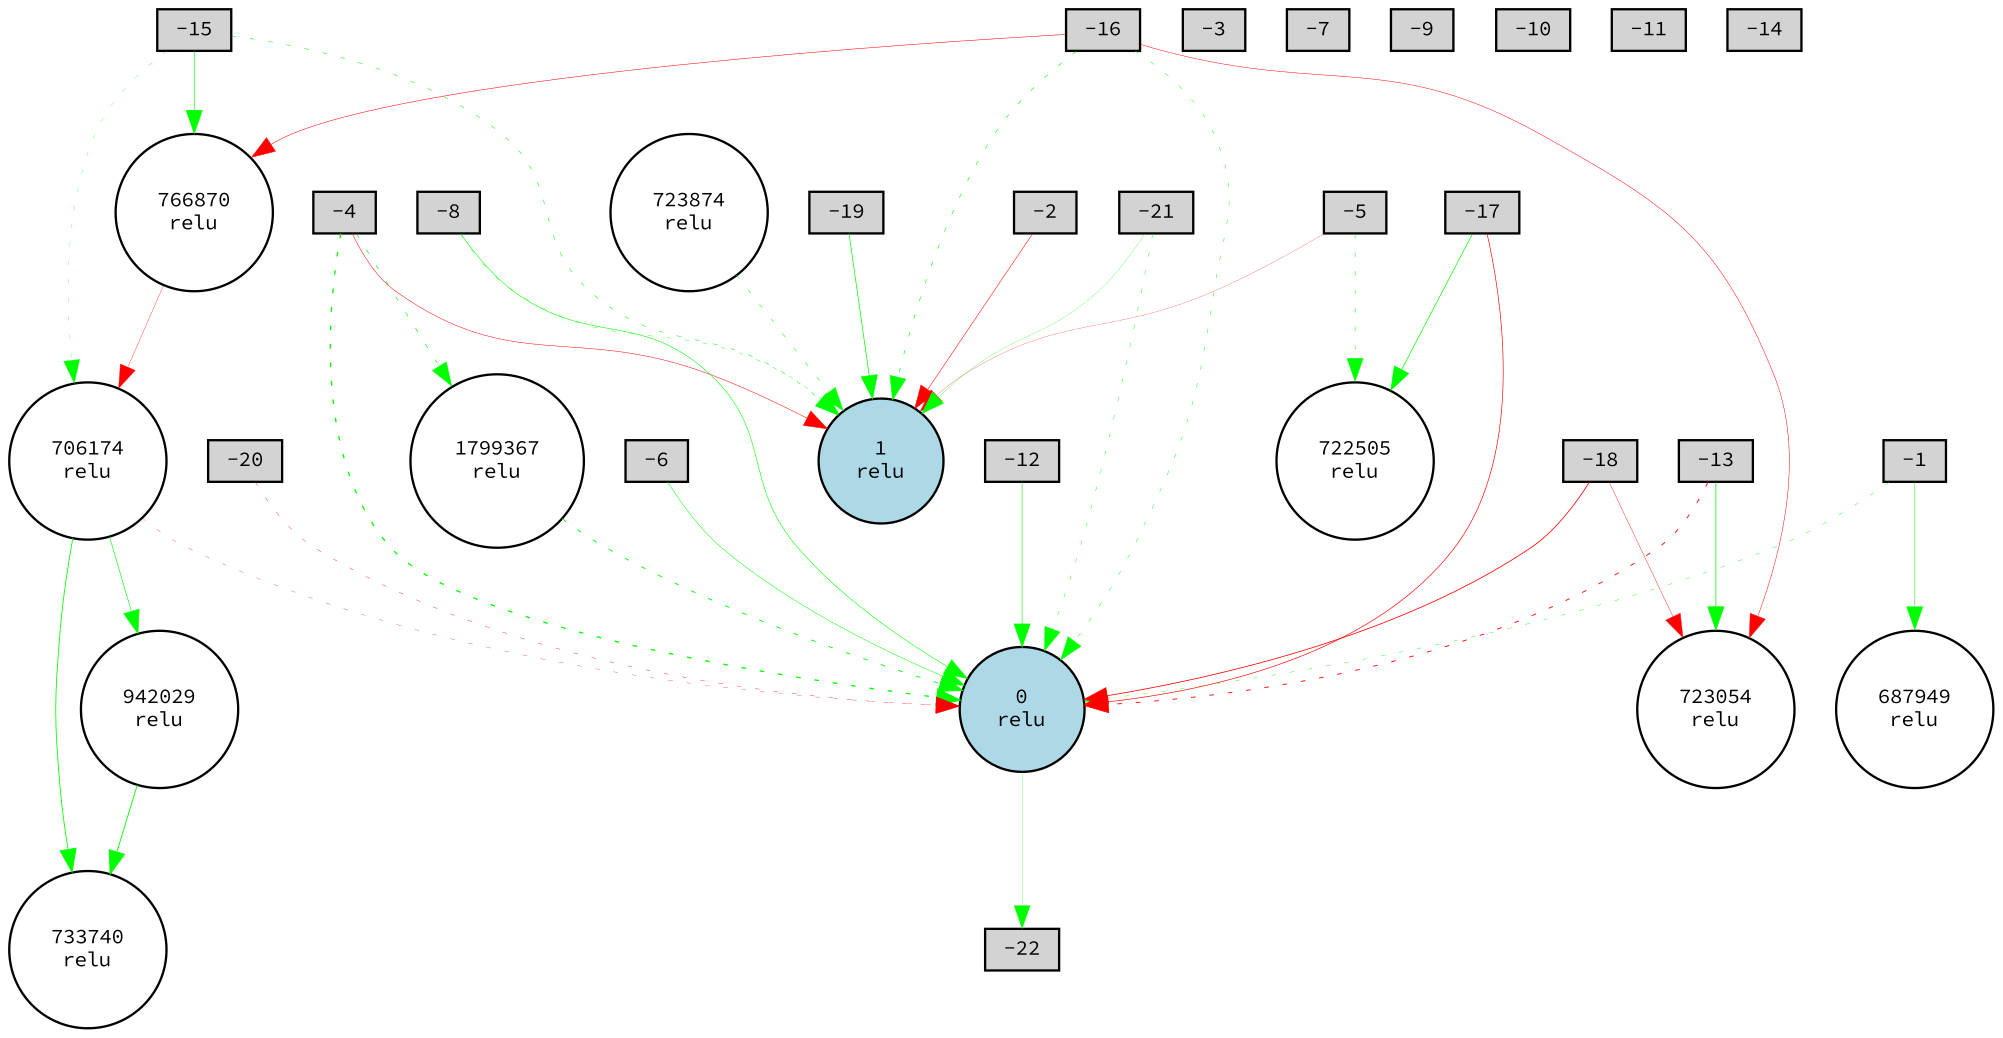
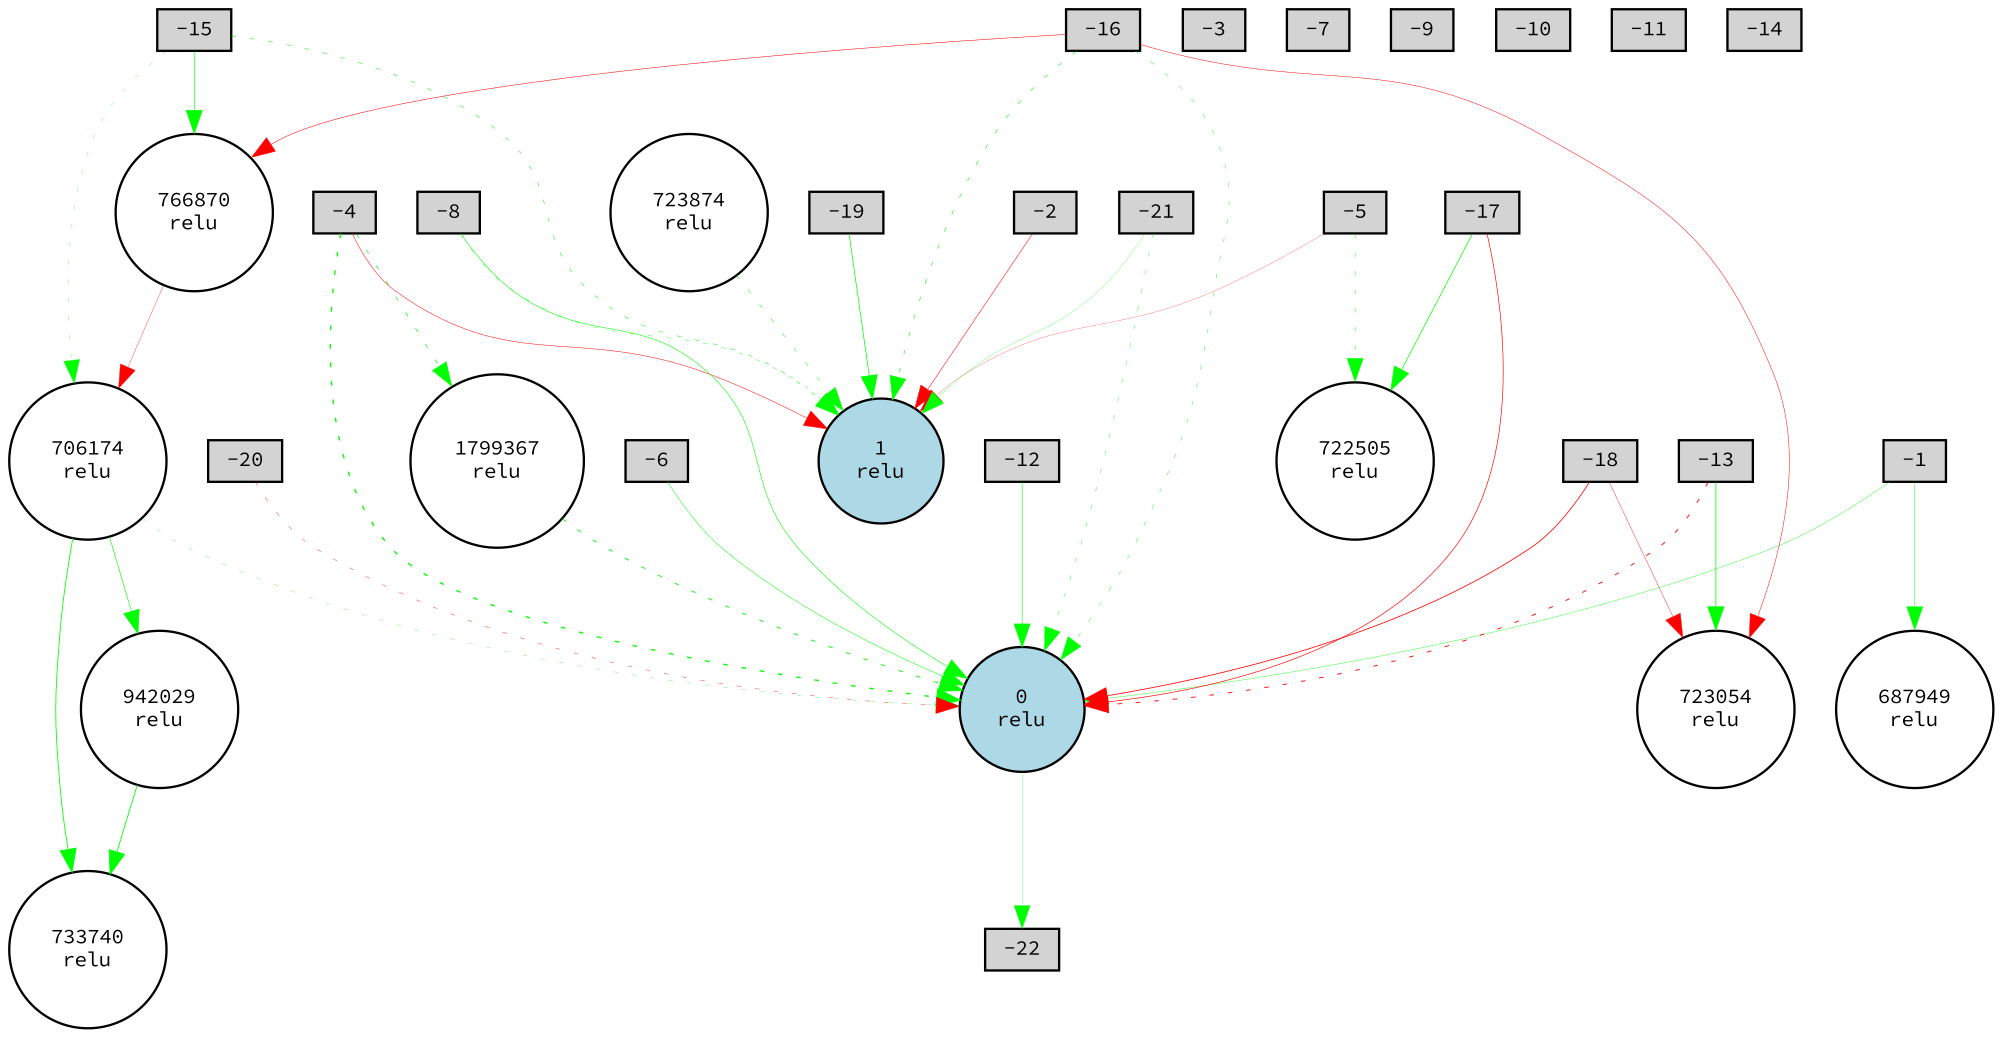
edge "-1" -> "0 relu": style dotted -> solid
edge "706174 relu" -> "0 relu": color red -> green
